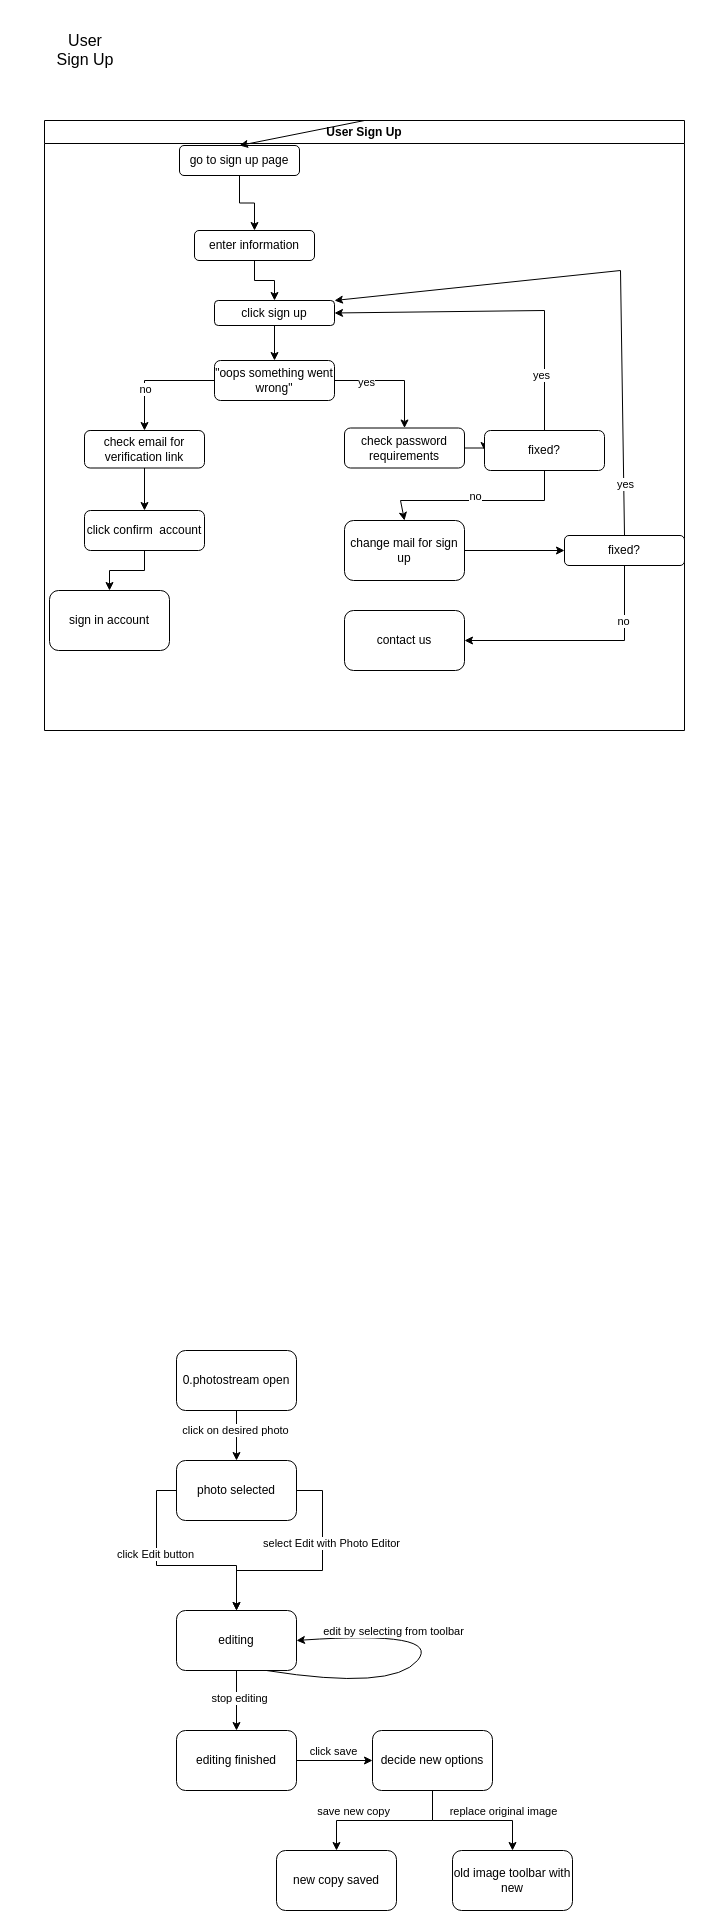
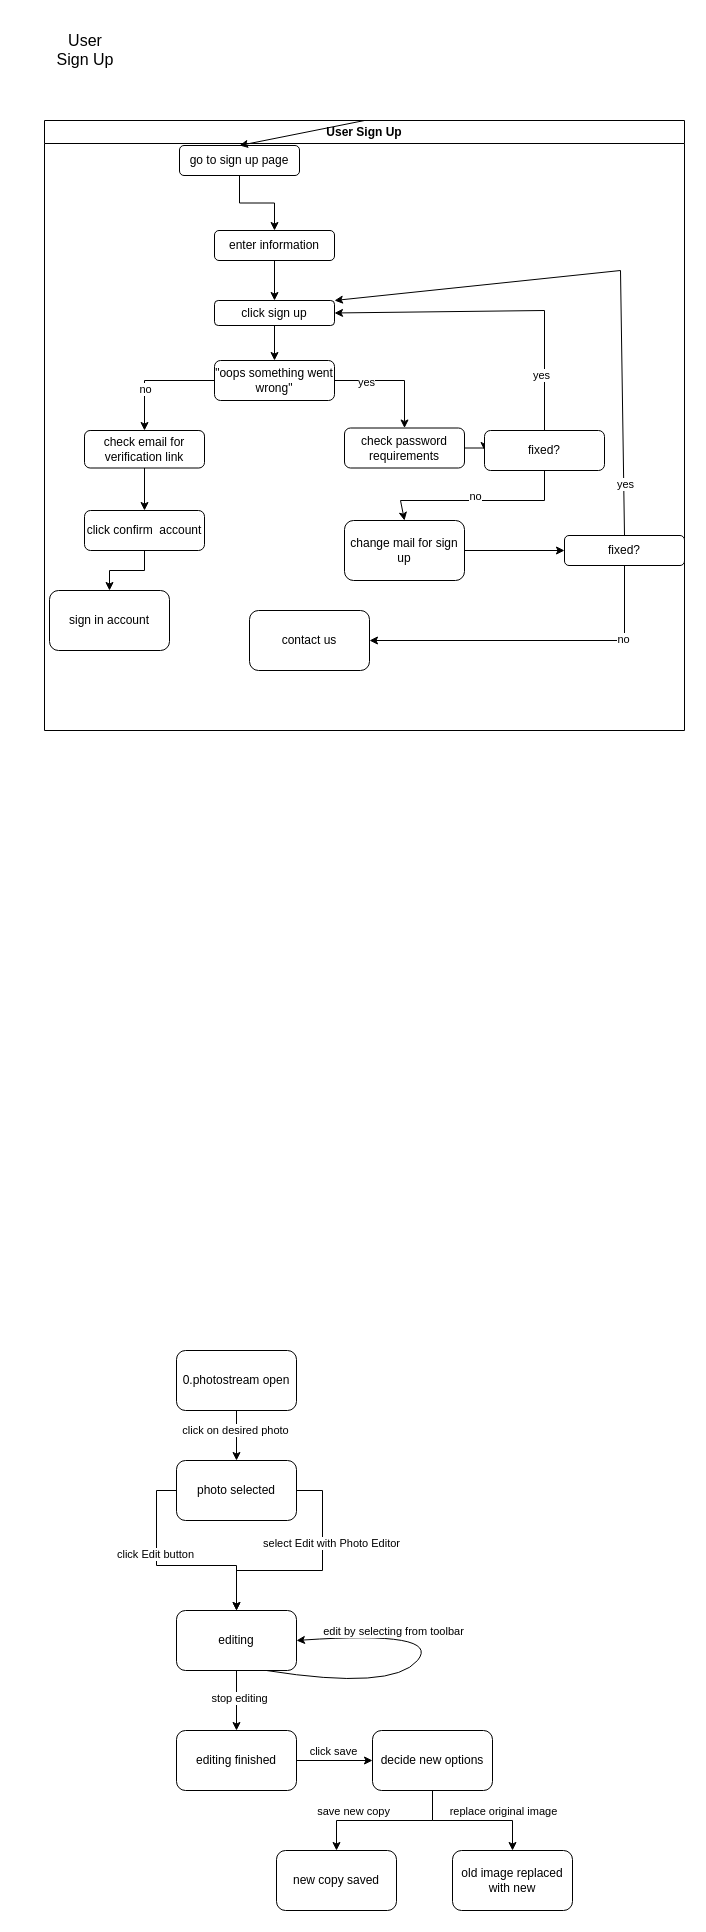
node "enter information": moved (255, 246) -> (275, 246)
node "contact us": moved (405, 641) -> (310, 641)
node "old image toolbar with new": label "old image toolbar with new" -> "old image replaced with new"
